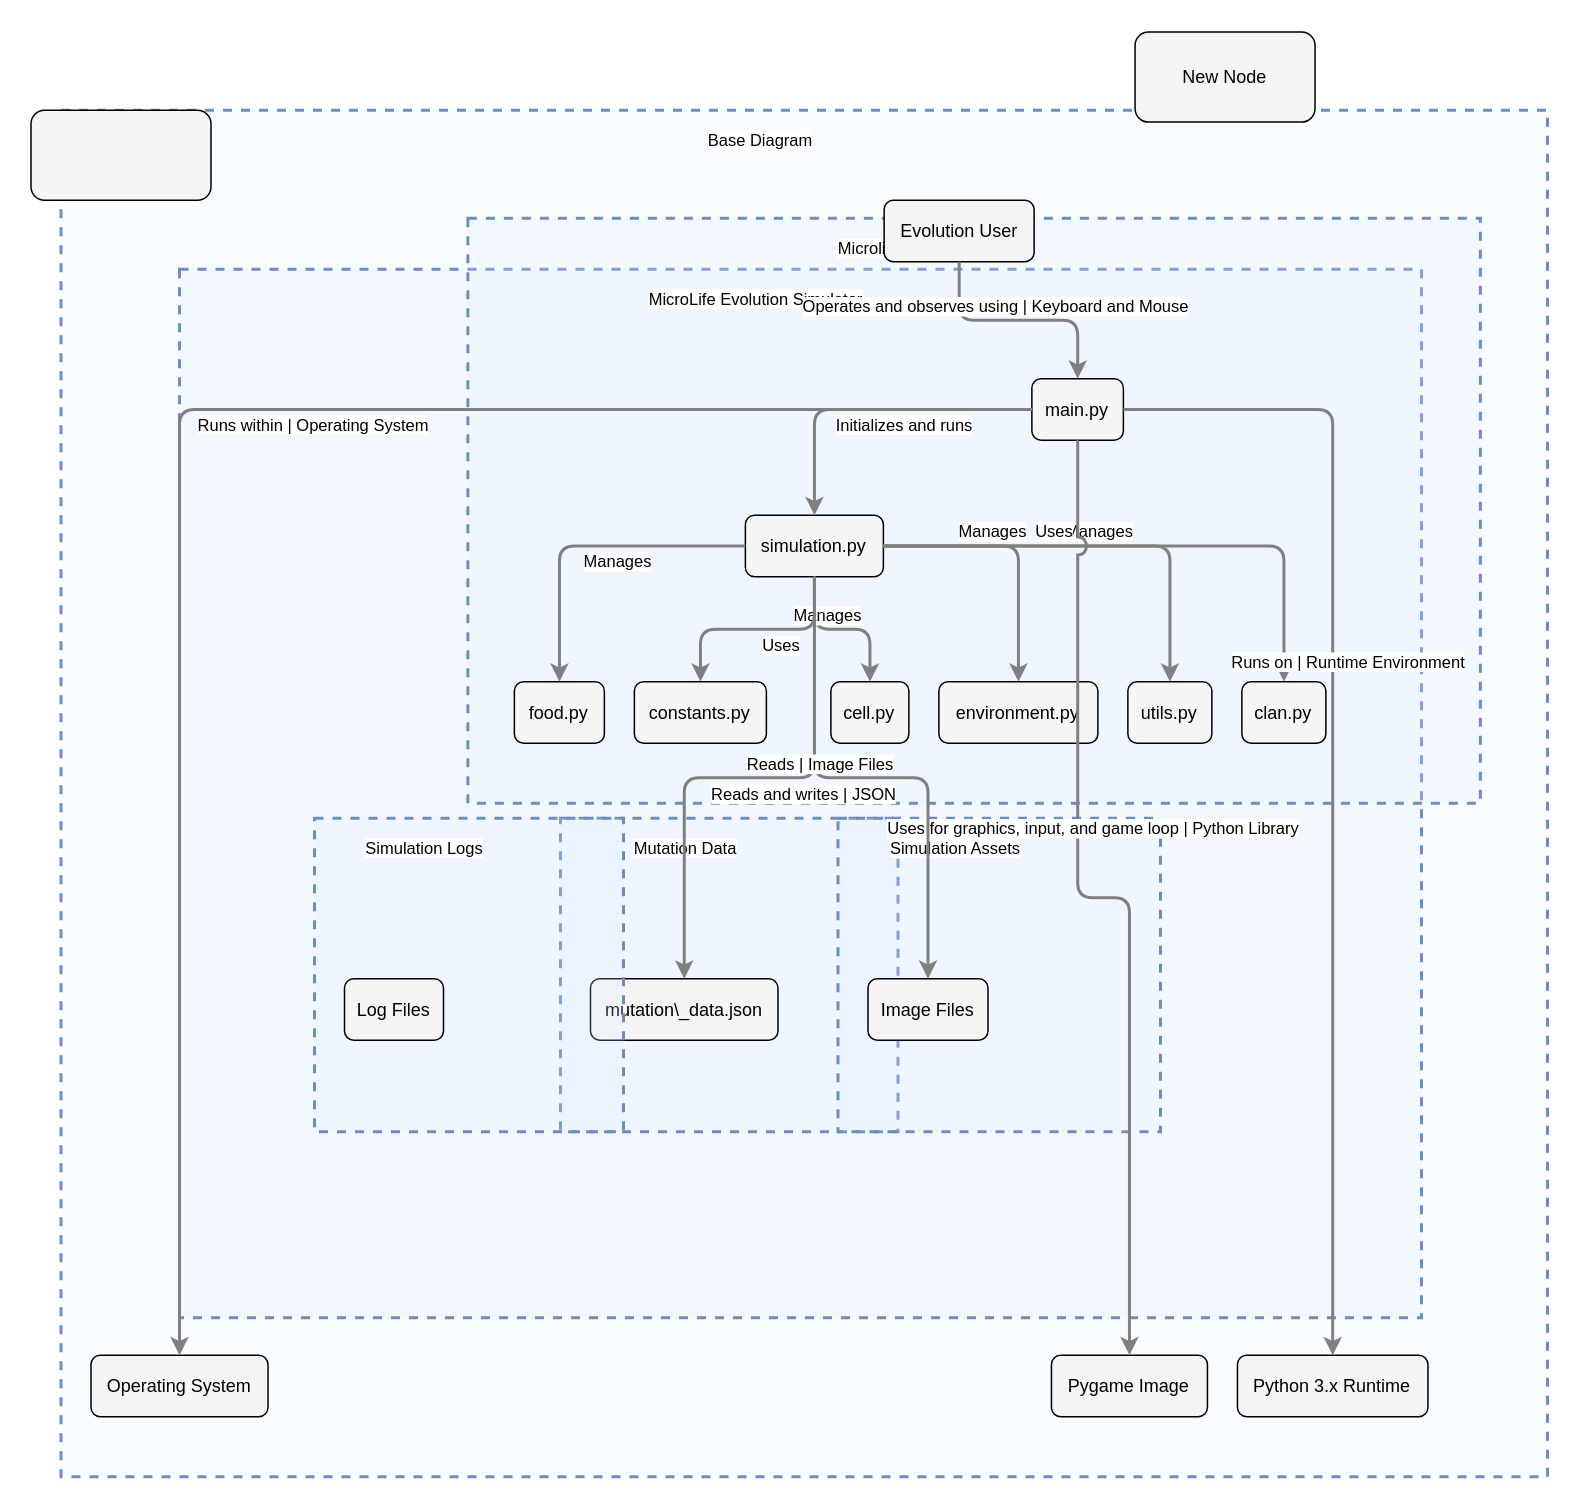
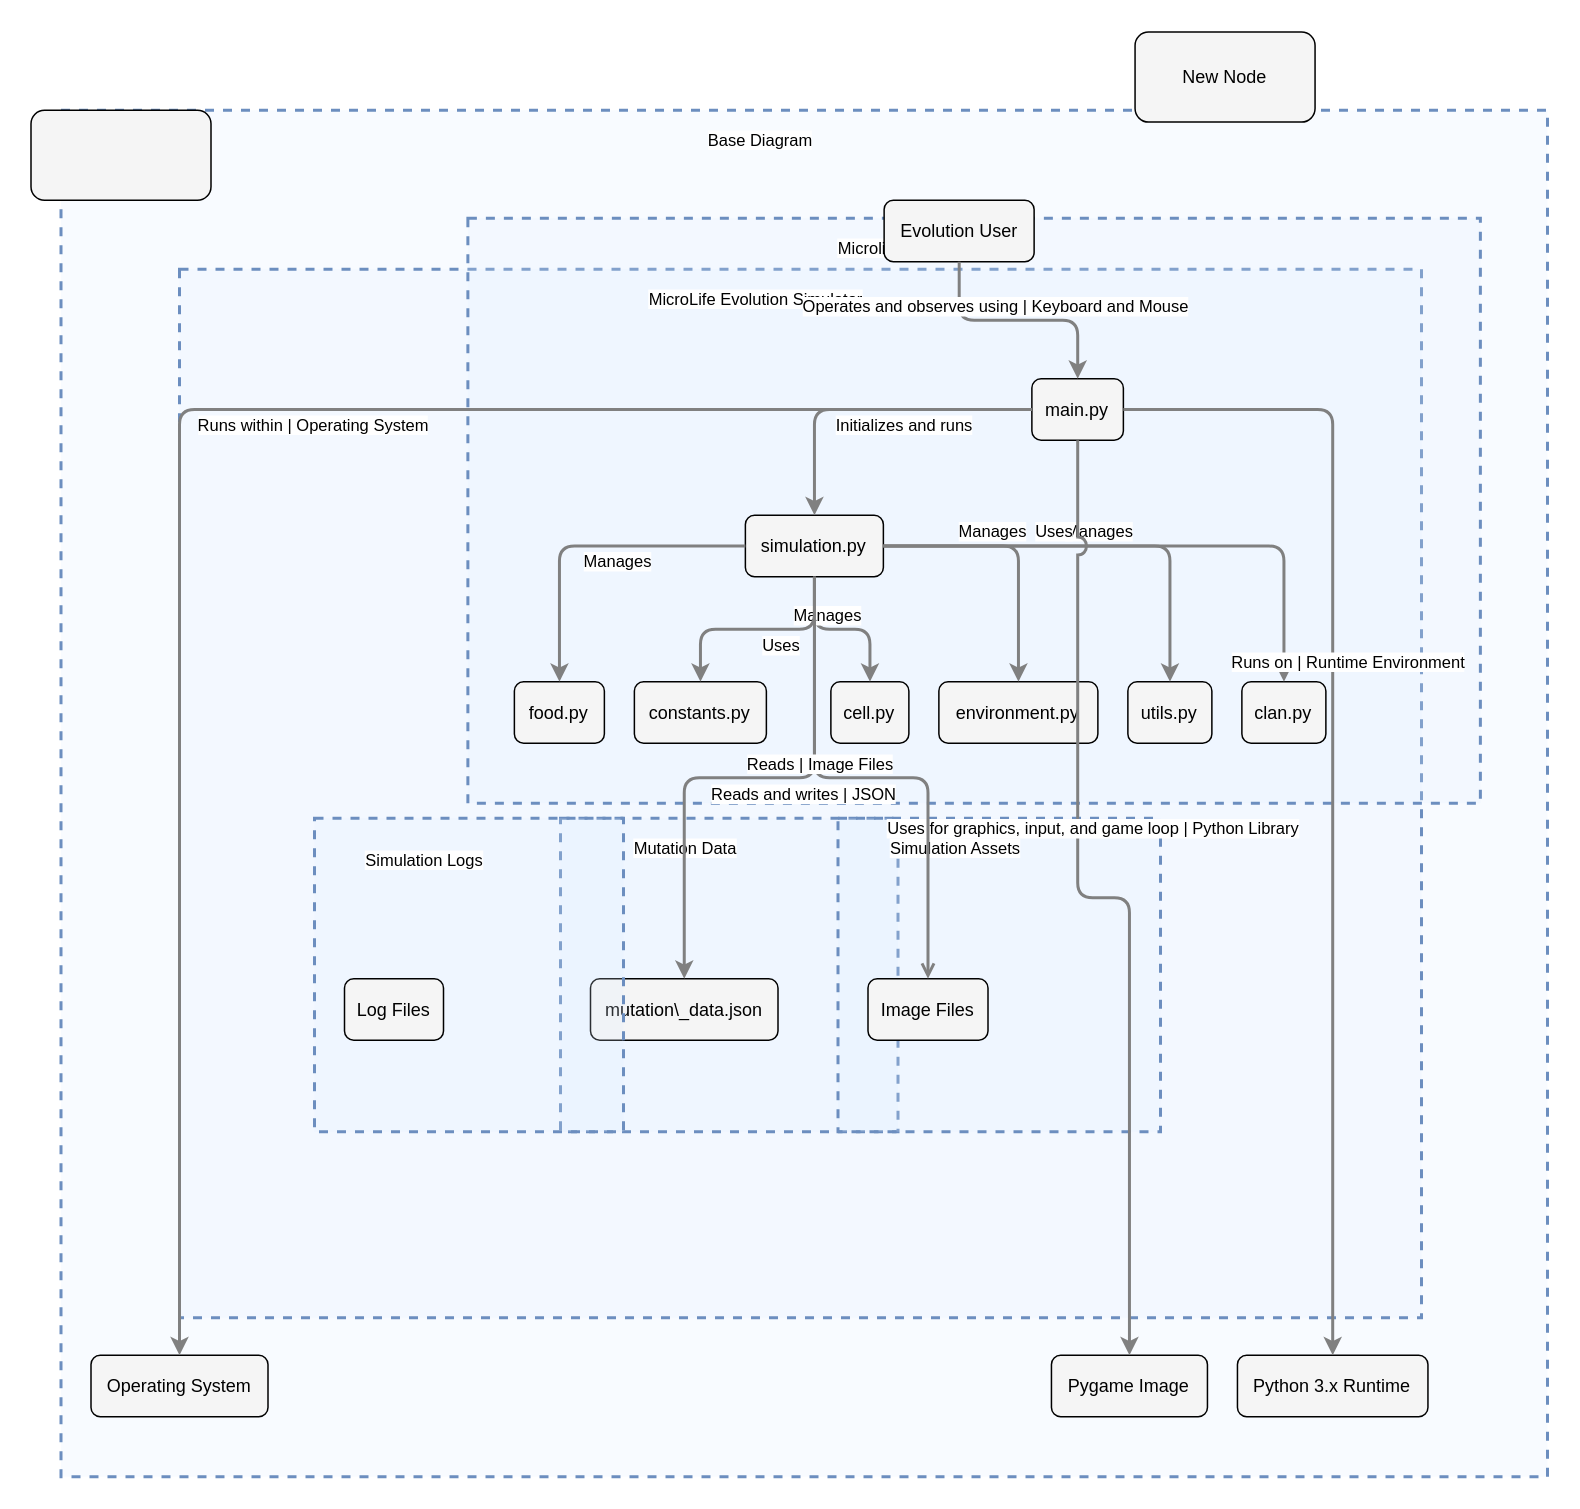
node "Simulation Logs": size 195x36 -> 195x60
edge "simulation.py" -> "Image Files": arrowhead classic -> open
